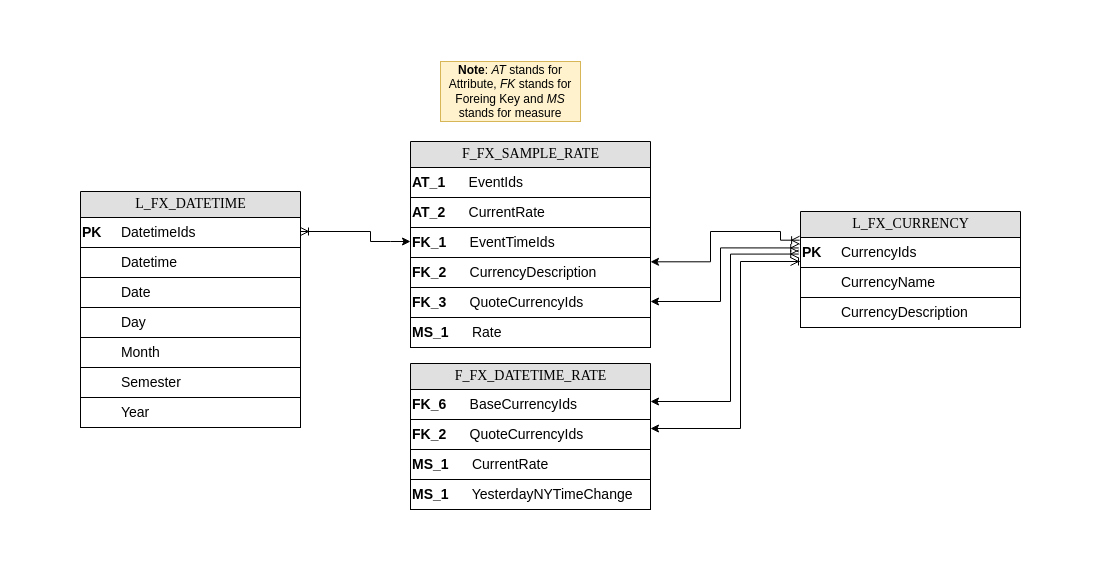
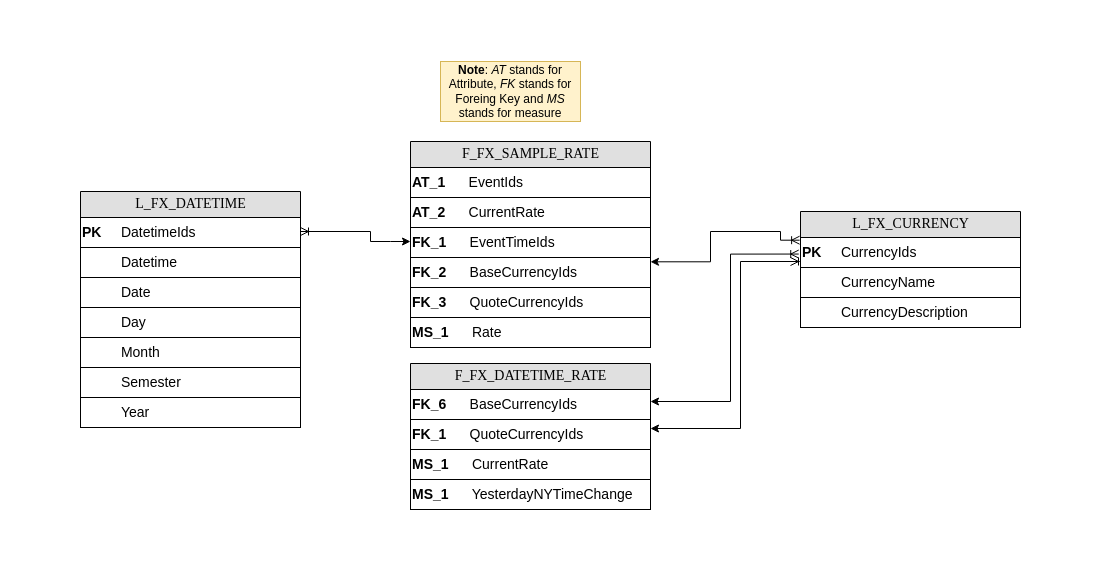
edge "PK CurrencyIds" -- "FK_3 QuoteCurrencyIds": removed
node "FK_2 CurrencyDescription": label "FK_2 CurrencyDescription" -> "FK_2 BaseCurrencyIds"
node "FK_2 QuoteCurrencyIds": label "FK_2 QuoteCurrencyIds" -> "FK_1 QuoteCurrencyIds"
